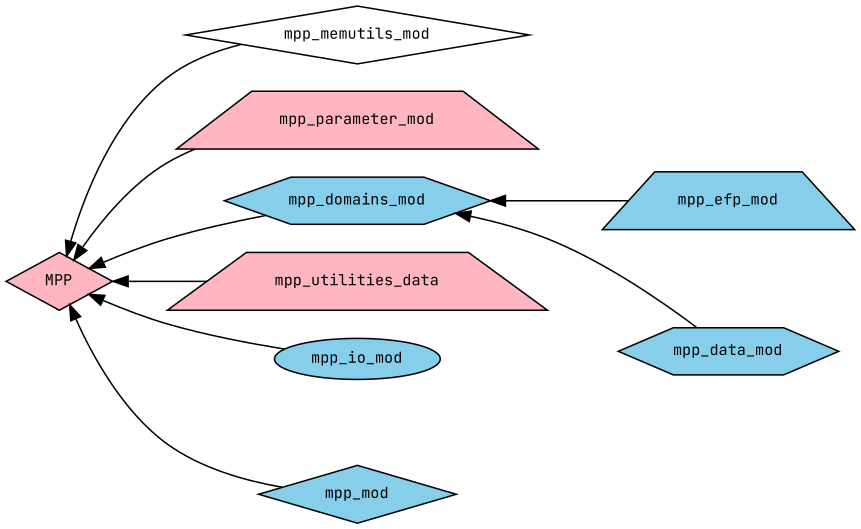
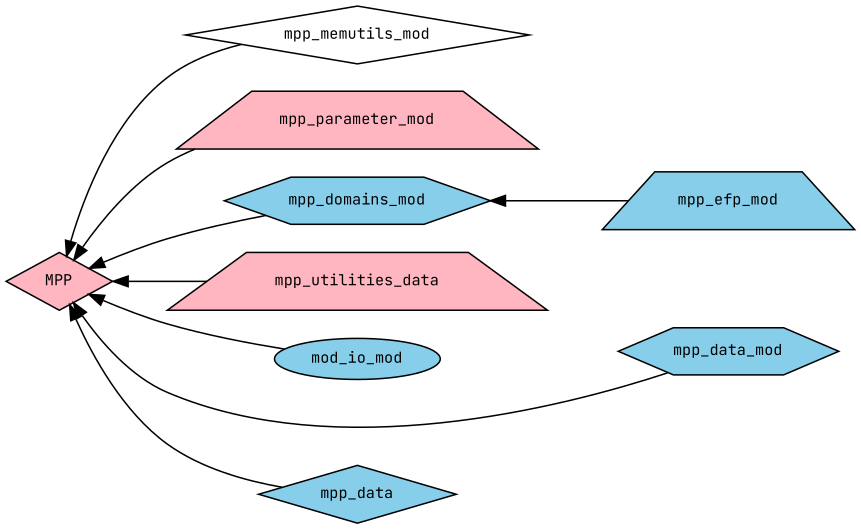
edge "mpp_data_mod" -> "mpp_domains_mod": now "mpp_data_mod" -> "MPP"
node "mpp_io_mod": label "mpp_io_mod" -> "mod_io_mod"
node "mpp_mod": label "mpp_mod" -> "mpp_data"
